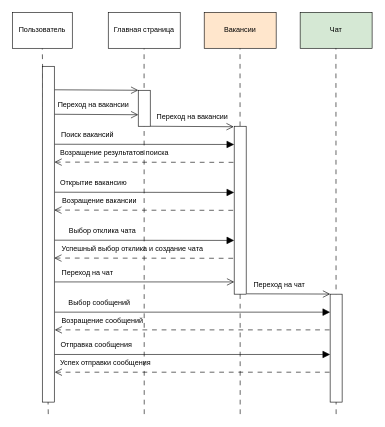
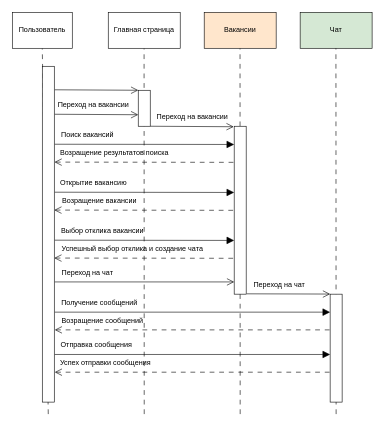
node "Выбор отклика чата": label "Выбор отклика чата" -> "Выбор отклика вакансии"
node "Выбор сообщений": label "Выбор сообщений" -> "Получение сообщений"
